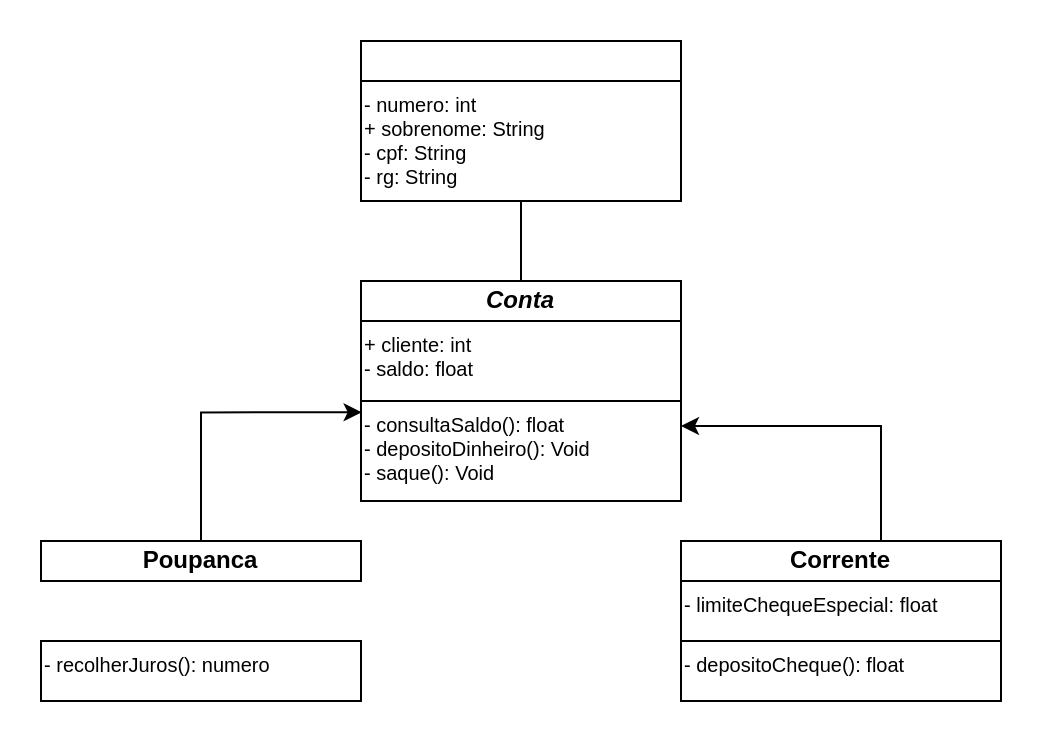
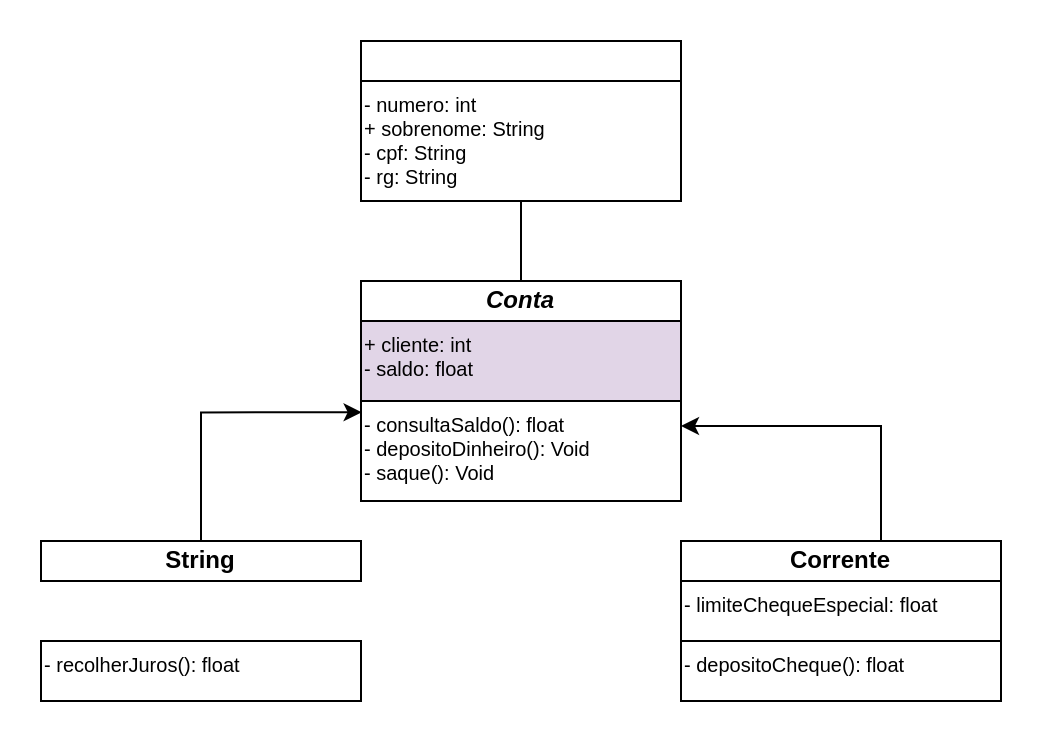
node "+ cliente: int - saldo: float": fillcolor #ffffff -> #e1d5e7
node "Poupanca": label "Poupanca" -> "String"
node "- recolherJuros(): numero": label "- recolherJuros(): numero" -> "- recolherJuros(): float"
